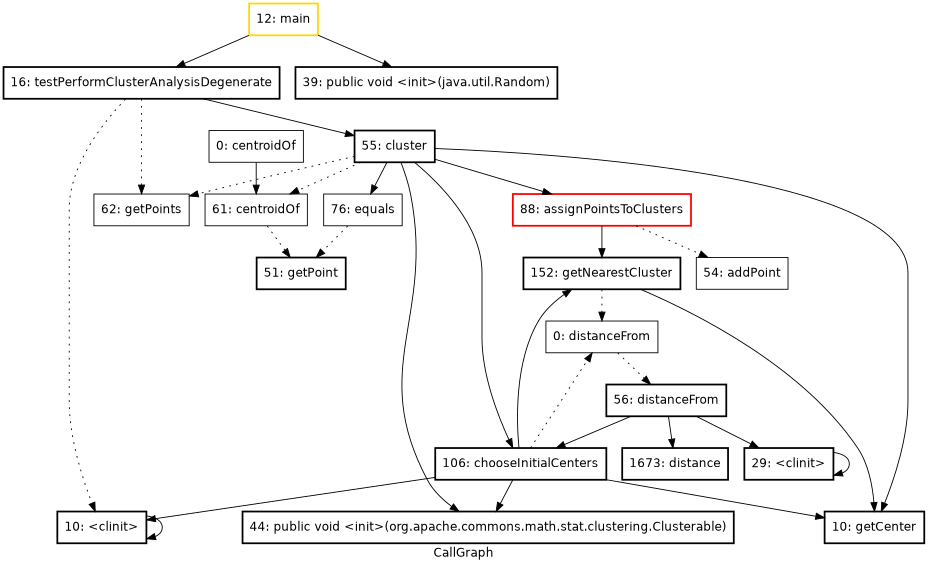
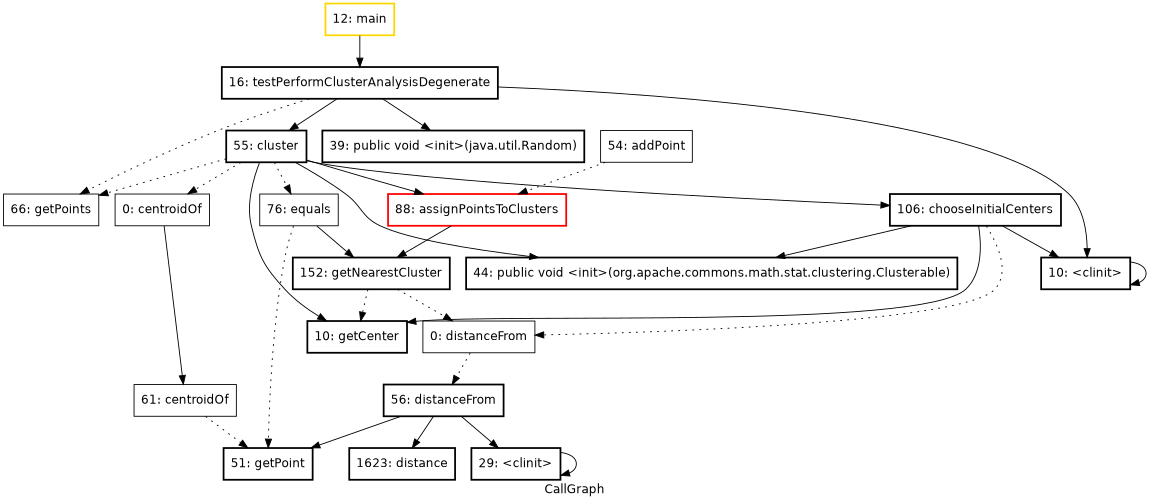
edge "12: main" -> "39: public void <init>(java.util.Random)": now "16: testPerformClusterAnalysisDegenerate" -> "39: public void <init>(java.util.Random)"
edge "55: cluster" -> "76: equals": style solid -> dotted
edge "55: cluster" -> "61: centroidOf": now "55: cluster" -> "0: centroidOf"
node "62: getPoints": label "62: getPoints" -> "66: getPoints"
edge "88: assignPointsToClusters" -> "54: addPoint": reversed
edge "16: testPerformClusterAnalysisDegenerate" -> "10: <clinit>": style dotted -> solid
edge "106: chooseInitialCenters" -> "152: getNearestCluster": now "76: equals" -> "152: getNearestCluster"
edge "152: getNearestCluster" -> "10: getCenter": style solid -> dotted
edge "56: distanceFrom" -> "106: chooseInitialCenters": now "56: distanceFrom" -> "51: getPoint"
node "1673: distance": label "1673: distance" -> "1623: distance"
